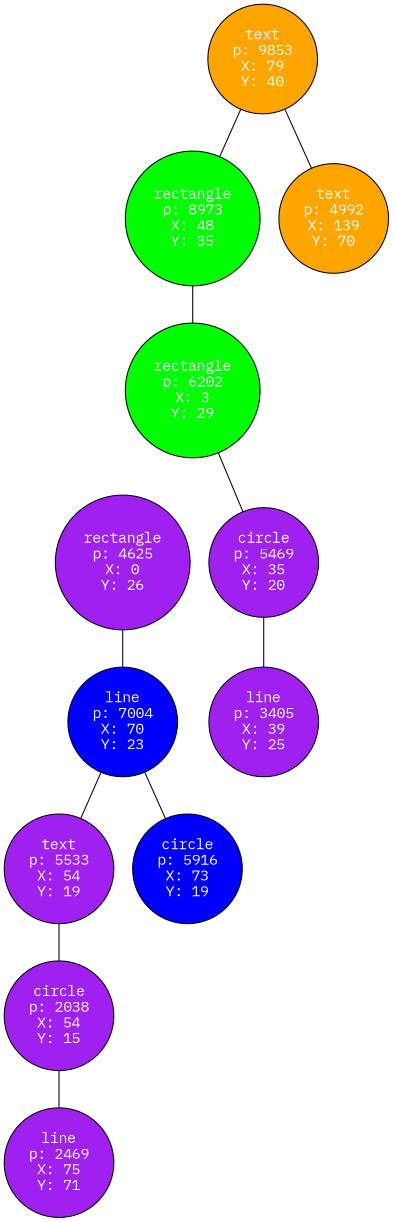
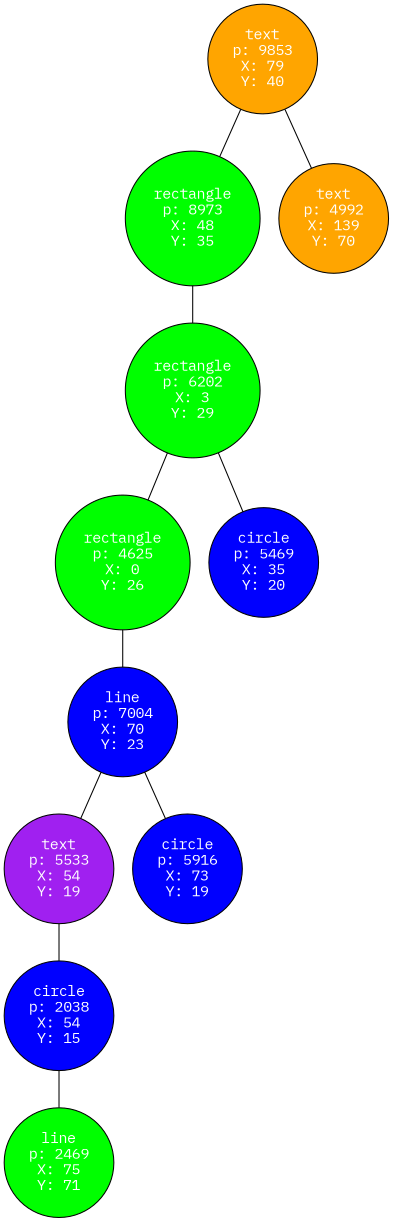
edge "rectangle p: 6202 X: 3 Y: 29" -- "rectangle p: 4625 X: 0 Y: 26": added
node "rectangle p: 4625 X: 0 Y: 26": fillcolor purple -> green
node "circle p: 5469 X: 35 Y: 20": fillcolor purple -> blue
node "line p: 3405 X: 39 Y: 25": removed
node "circle p: 2038 X: 54 Y: 15": fillcolor purple -> blue
node "line p: 2469 X: 75 Y: 71": fillcolor purple -> green
